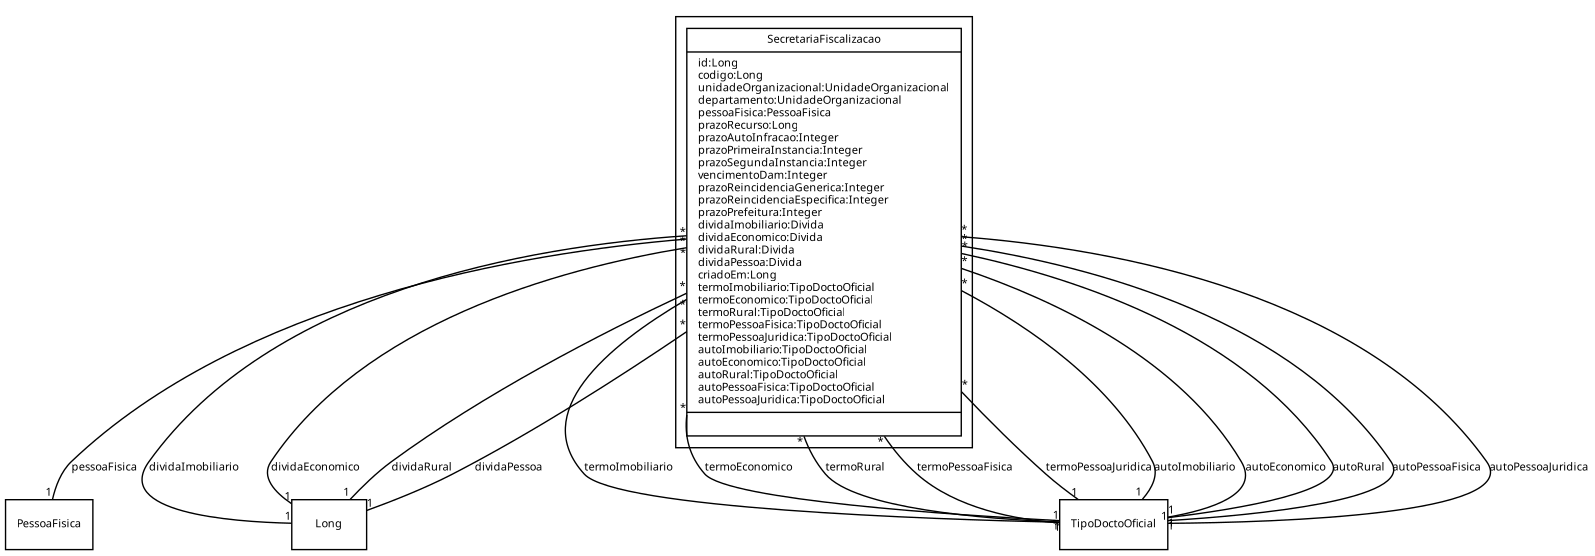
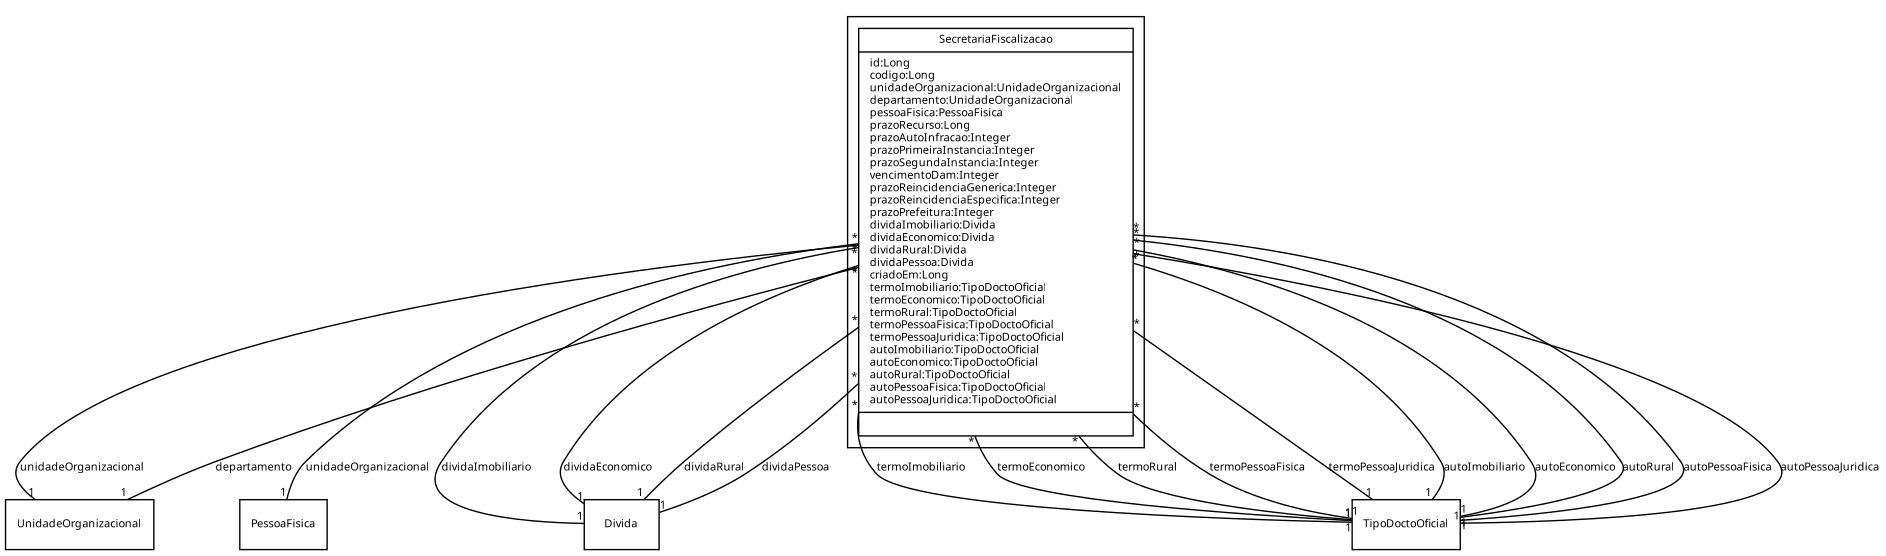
edge "SecretariaFiscalizacao" -- "PessoaFisica": label "pessoaFisica" -> "unidadeOrganizacional"
node "UnidadeOrganizacional": added
node "Long": label "Long" -> "Divida"
